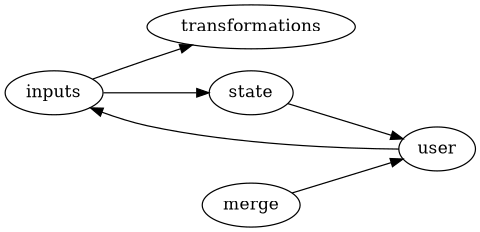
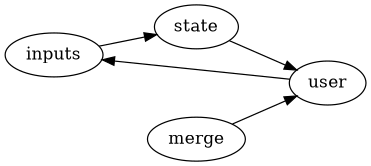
node "transformations": removed
